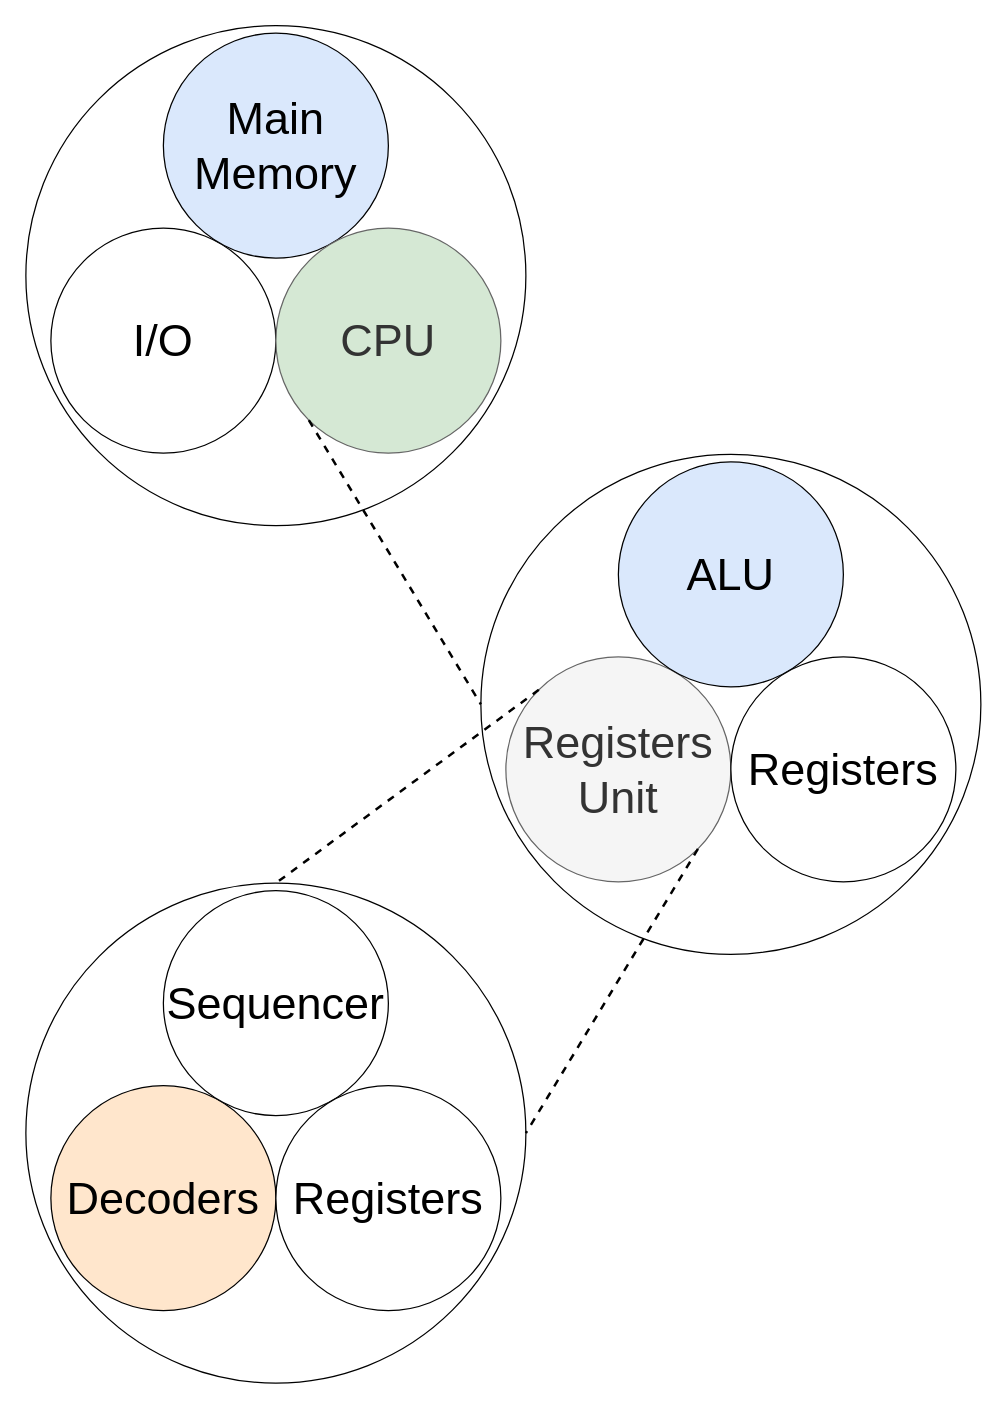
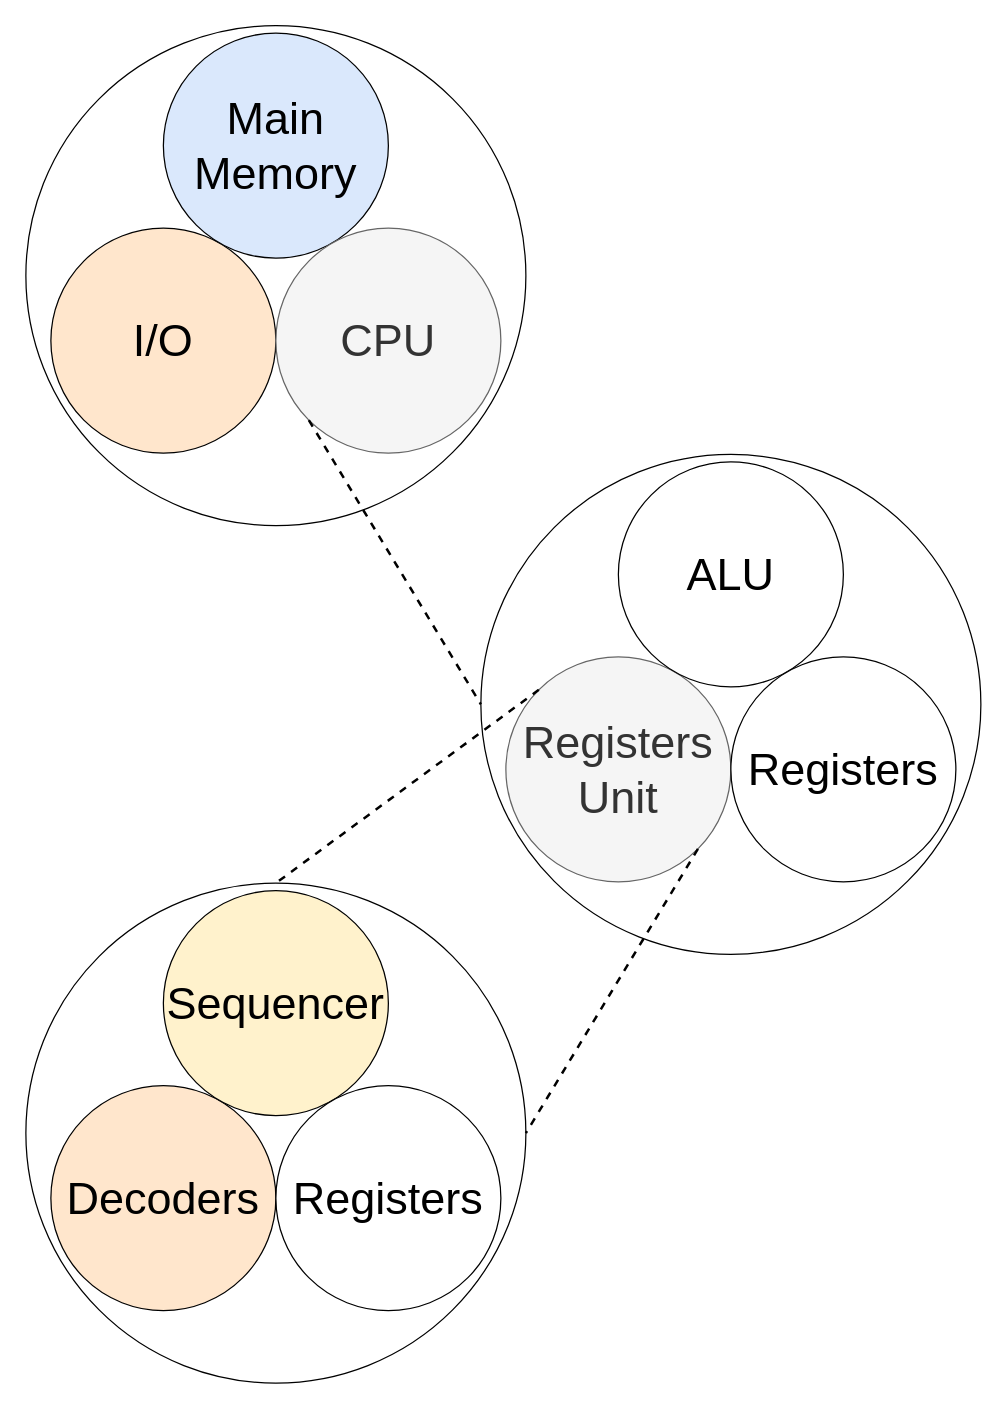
node "I/O": fillcolor #ffffff -> #ffe6cc
node "CPU": fillcolor #d5e8d4 -> #f5f5f5
node "ALU": fillcolor #dae8fc -> #ffffff
node "Sequencer": fillcolor #ffffff -> #fff2cc
